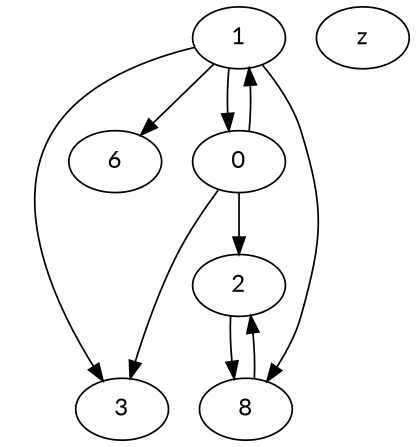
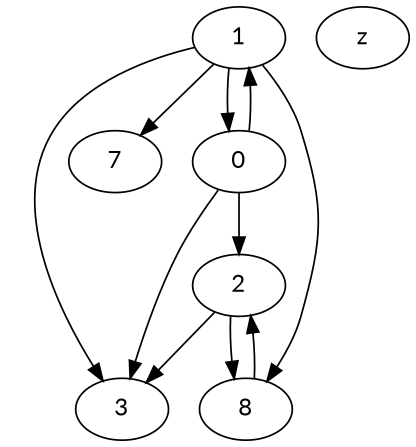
node "6": label "6" -> "7"
edge "2" -> "3": added
